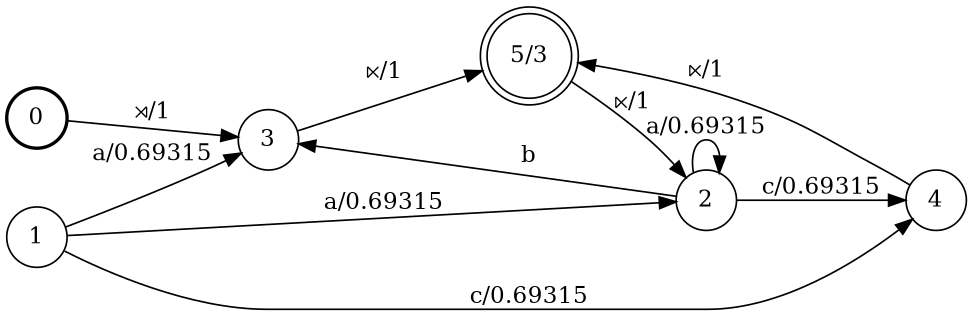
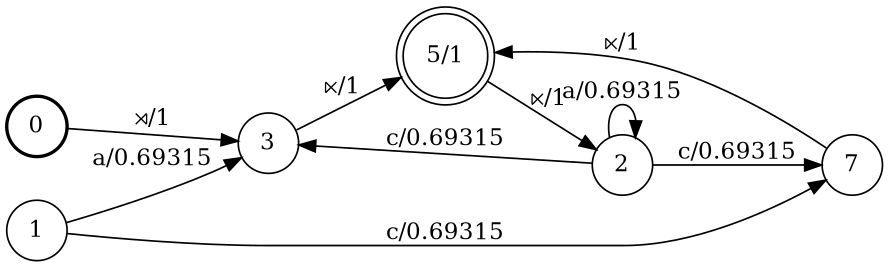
node "5/3": label "5/3" -> "5/1"
edge "2" -> "3": label "b" -> "c/0.69315"
node "4": label "4" -> "7"
edge "1" -> "2": removed, label "a/0.69315"
